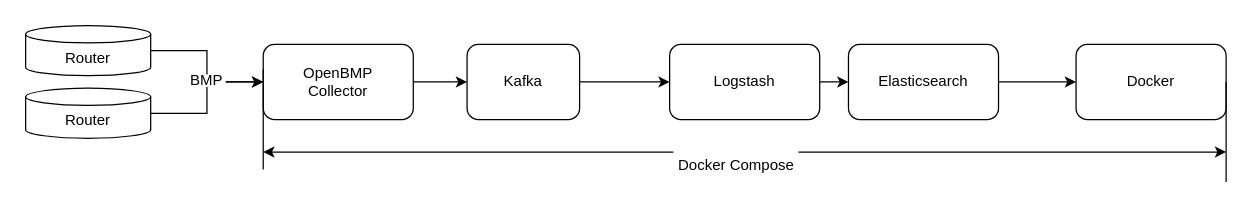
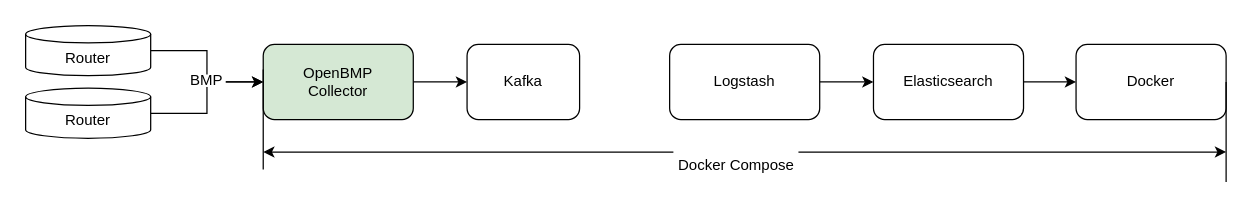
node "OpenBMP Collector": fillcolor #ffffff -> #d5e8d4
edge "Kafka" -> "Logstash": removed
node "Elasticsearch": moved (923, 82) -> (948, 82)
